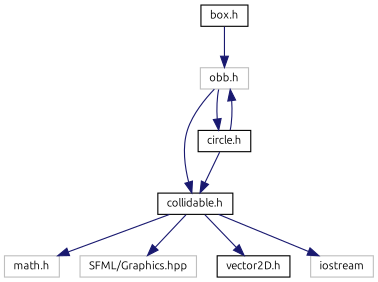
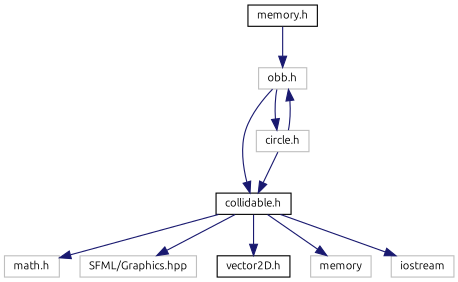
node "box.h": label "box.h" -> "memory.h"
node "circle.h": color black -> grey75
node "memory": added
